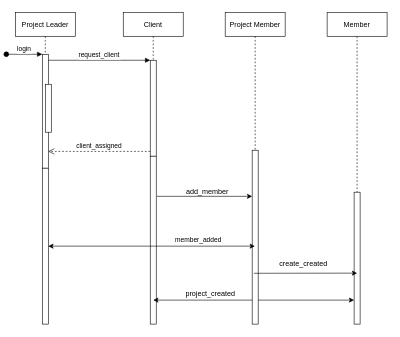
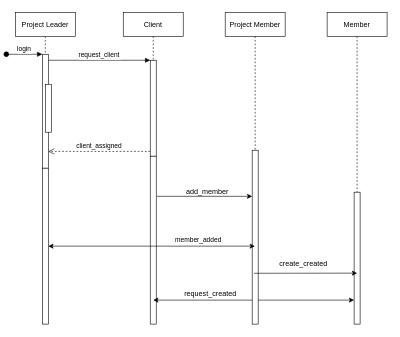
node "project_created": label "project_created" -> "request_created"
